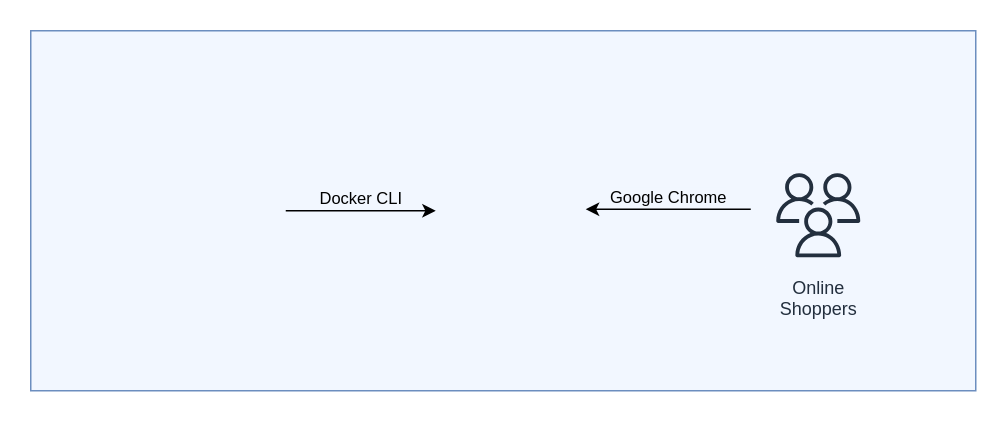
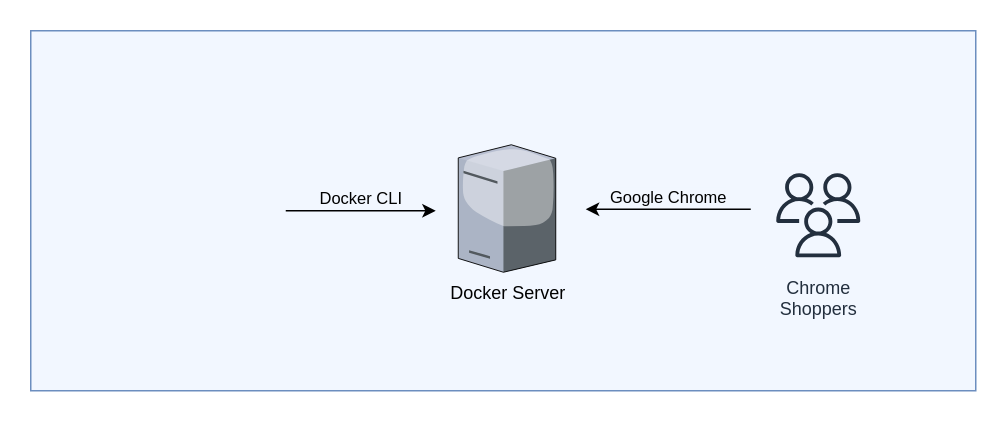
node "Docker Server": added
node "Online Shoppers": label "Online Shoppers" -> "Chrome Shoppers"
